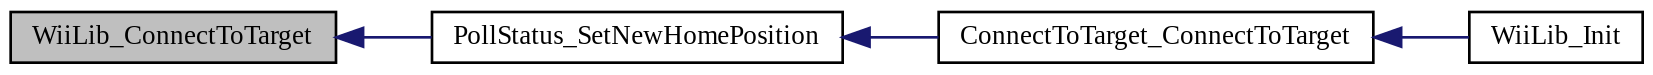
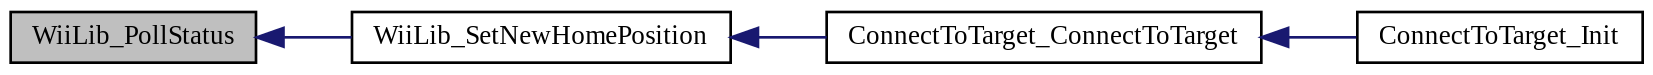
node "WiiLib_ConnectToTarget": label "WiiLib_ConnectToTarget" -> "WiiLib_PollStatus"
node "PollStatus_SetNewHomePosition": label "PollStatus_SetNewHomePosition" -> "WiiLib_SetNewHomePosition"
node "WiiLib_Init": label "WiiLib_Init" -> "ConnectToTarget_Init"
